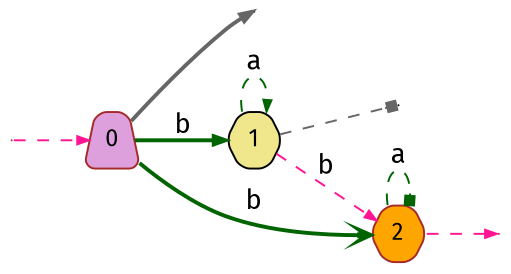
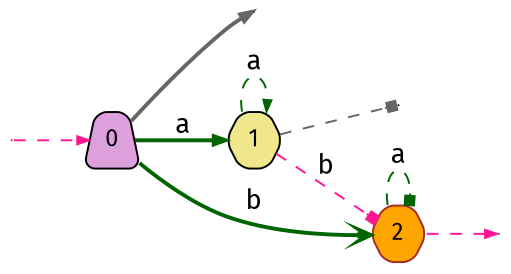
edge "0" -> "1": label "b" -> "a"
node "0": color brown -> black
edge "1" -> "2": arrowhead normal -> box
